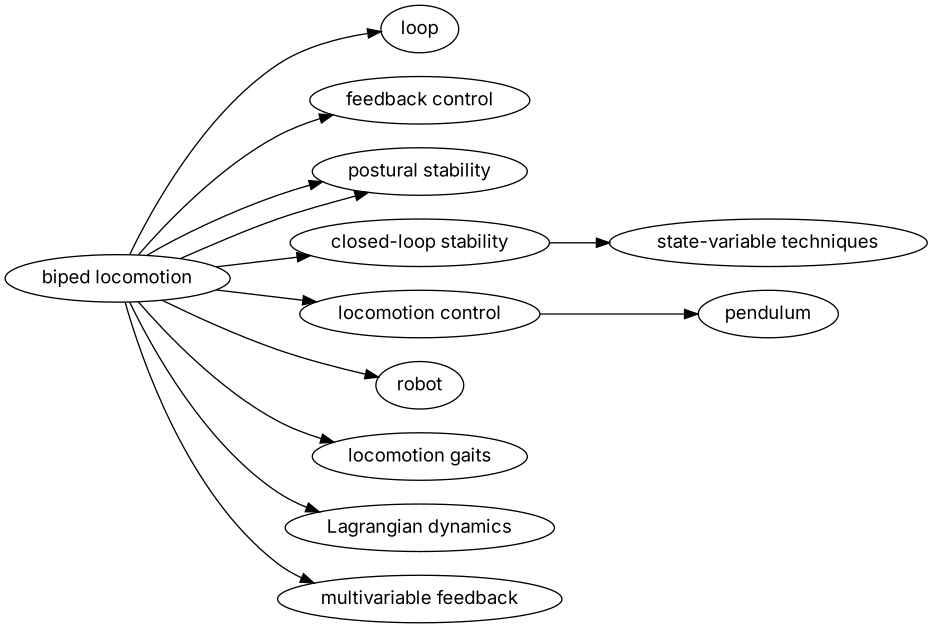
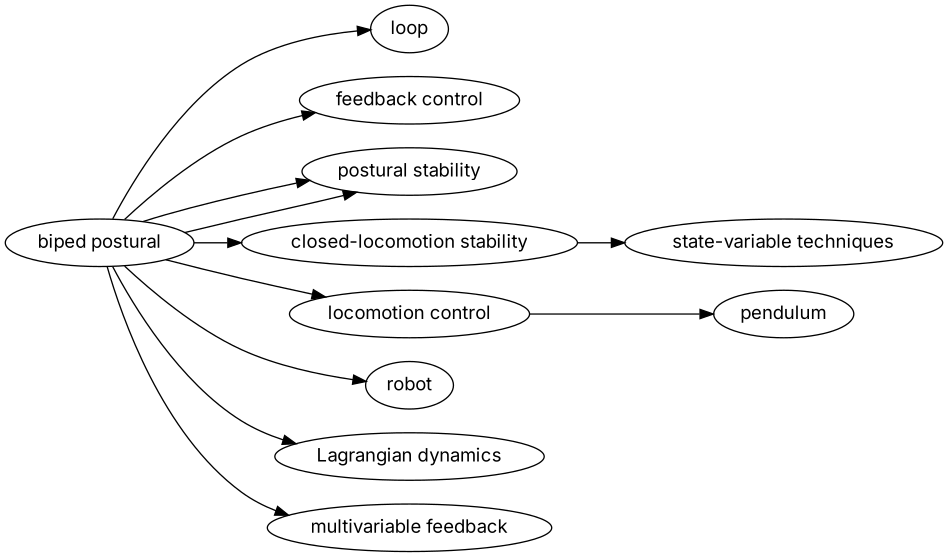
node "closed-loop stability": label "closed-loop stability" -> "closed-locomotion stability"
node "biped locomotion": label "biped locomotion" -> "biped postural"
node "locomotion gaits": removed
